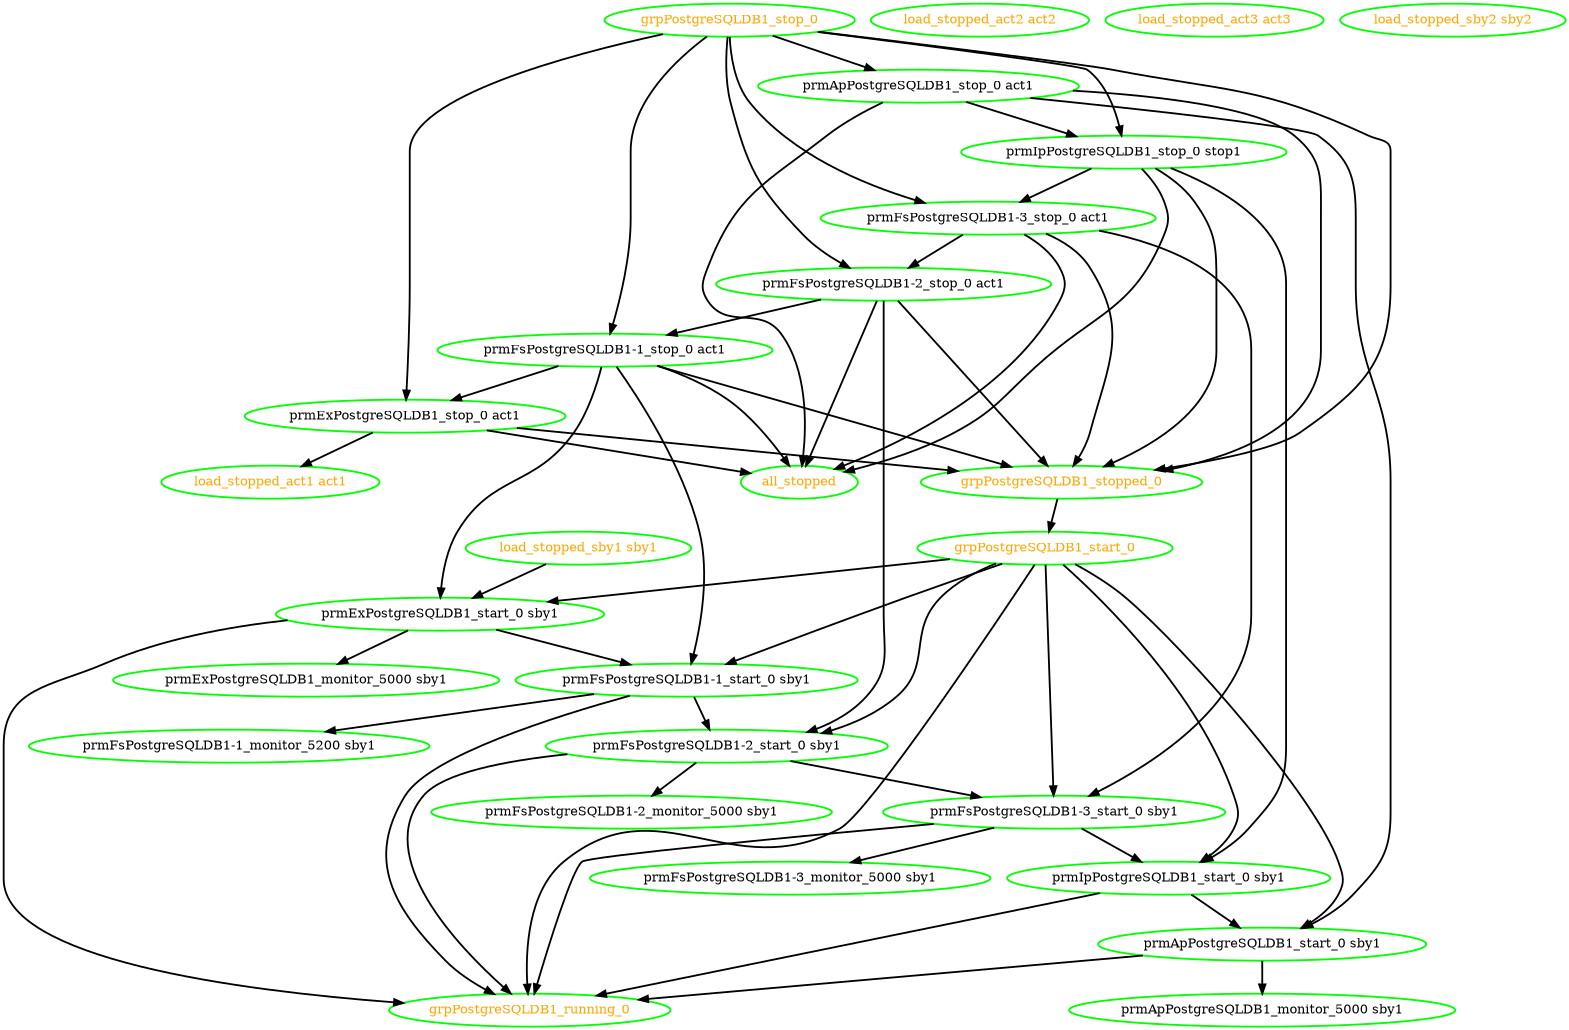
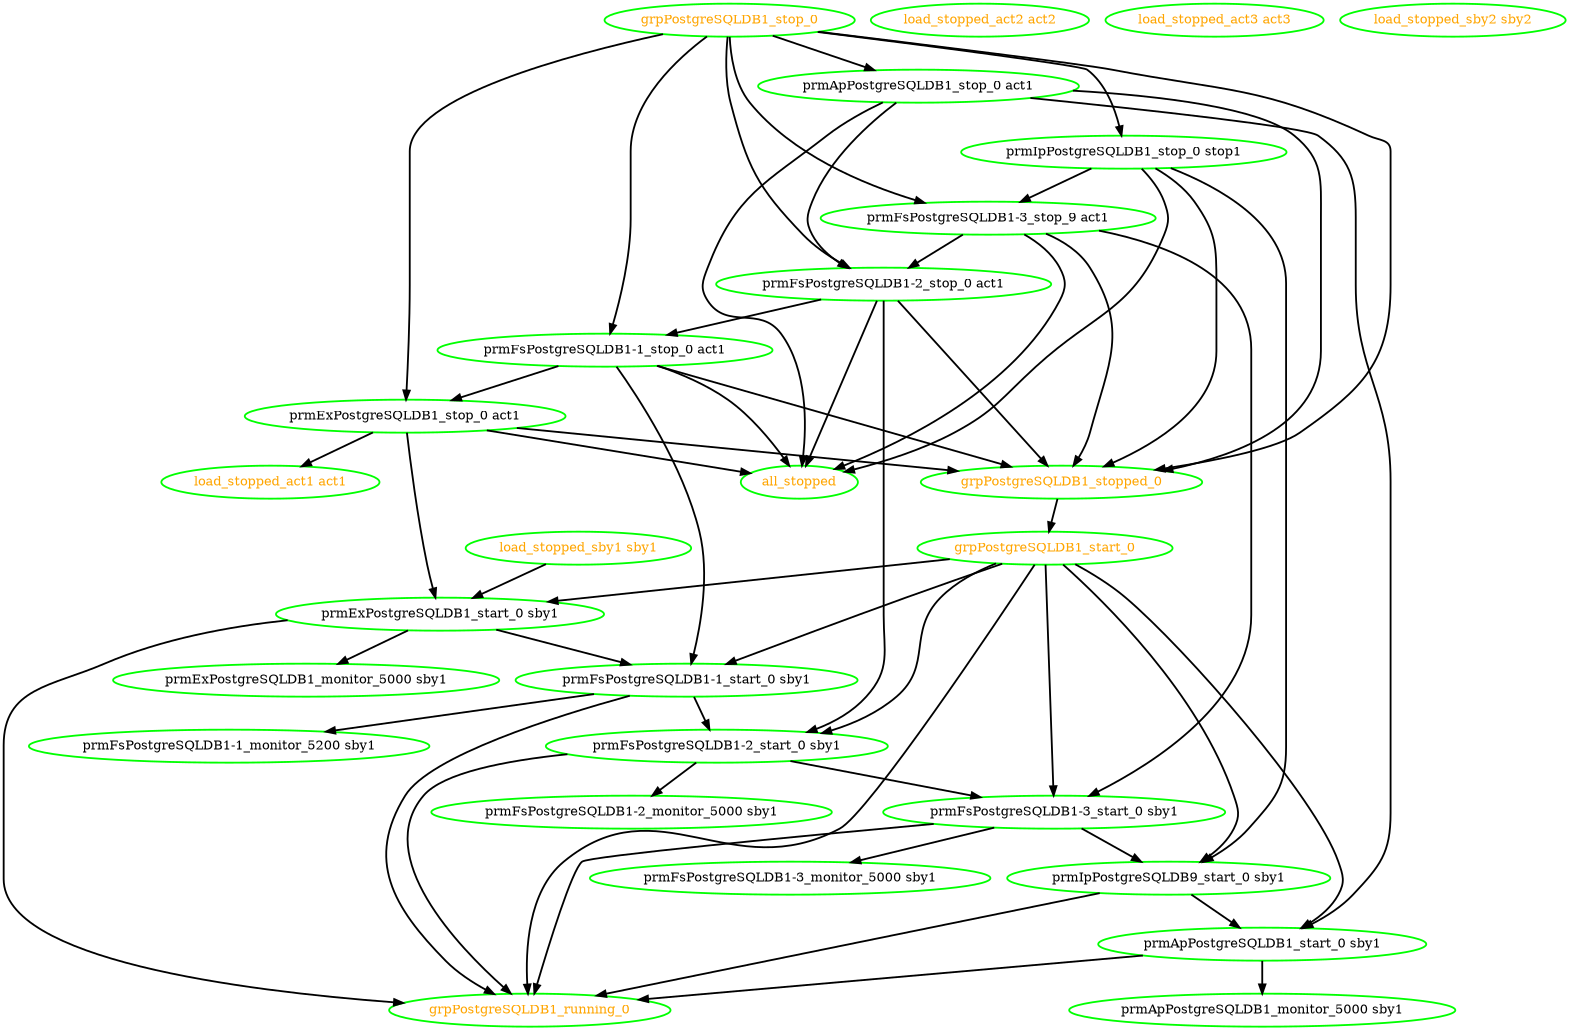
edge "prmApPostgreSQLDB1_stop_0 act1" -> "prmIpPostgreSQLDB1_stop_0 stop1": now "prmApPostgreSQLDB1_stop_0 act1" -> "prmFsPostgreSQLDB1-2_stop_0 act1"
node "prmFsPostgreSQLDB1-3_stop_0 act1": label "prmFsPostgreSQLDB1-3_stop_0 act1" -> "prmFsPostgreSQLDB1-3_stop_9 act1"
edge "prmFsPostgreSQLDB1-1_stop_0 act1" -> "prmExPostgreSQLDB1_start_0 sby1": now "prmExPostgreSQLDB1_stop_0 act1" -> "prmExPostgreSQLDB1_start_0 sby1"
node "prmIpPostgreSQLDB1_start_0 sby1": label "prmIpPostgreSQLDB1_start_0 sby1" -> "prmIpPostgreSQLDB9_start_0 sby1"
